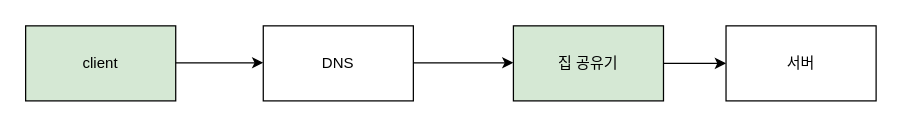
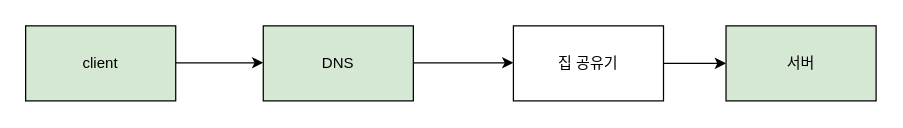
node "DNS": fillcolor #ffffff -> #d5e8d4
node "집 공유기": fillcolor #d5e8d4 -> #ffffff
node "서버": fillcolor #ffffff -> #d5e8d4
